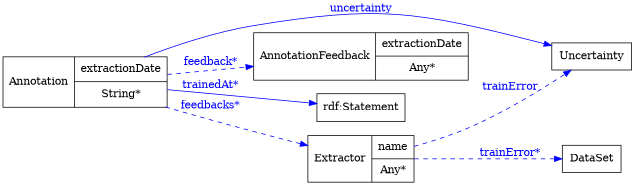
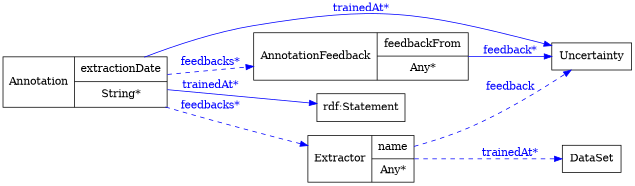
edge "Annotation" -> "Uncertainty": label "uncertainty" -> "trainedAt*"
node "AnnotationFeedback": text "extractionDate" -> "feedbackFrom"
edge "AnnotationFeedback" -> "Uncertainty": added, label "feedback*"
edge "Annotation" -> "AnnotationFeedback": label "feedback*" -> "feedbacks*"
edge "Extractor" -> "Uncertainty": label "trainError" -> "feedback"
edge "Extractor" -> "DataSet": label "trainError*" -> "trainedAt*"
